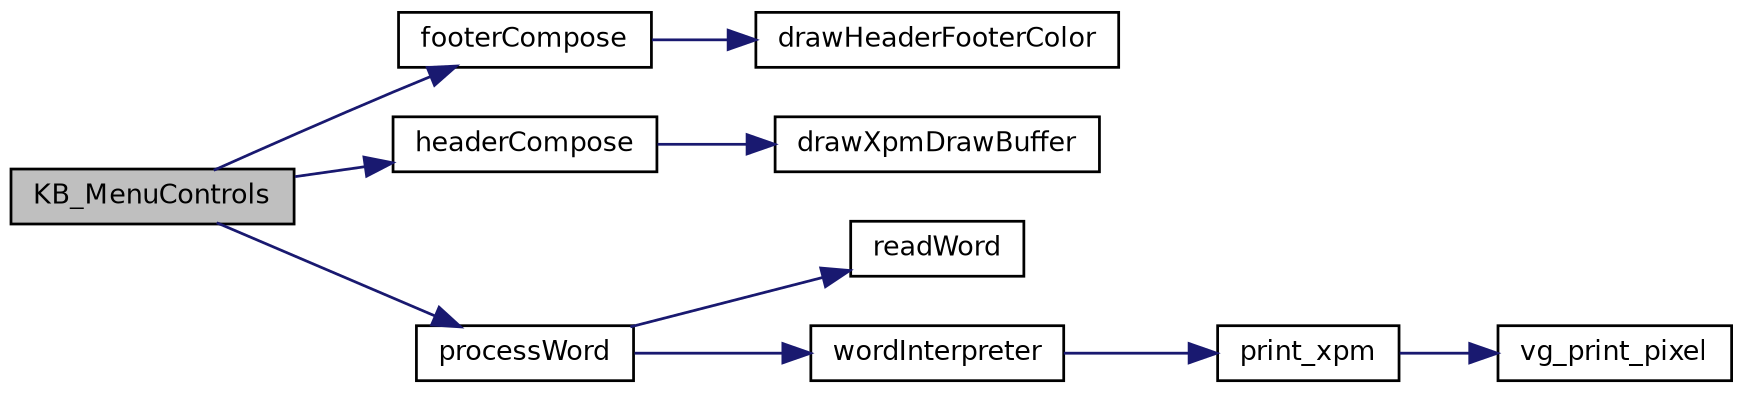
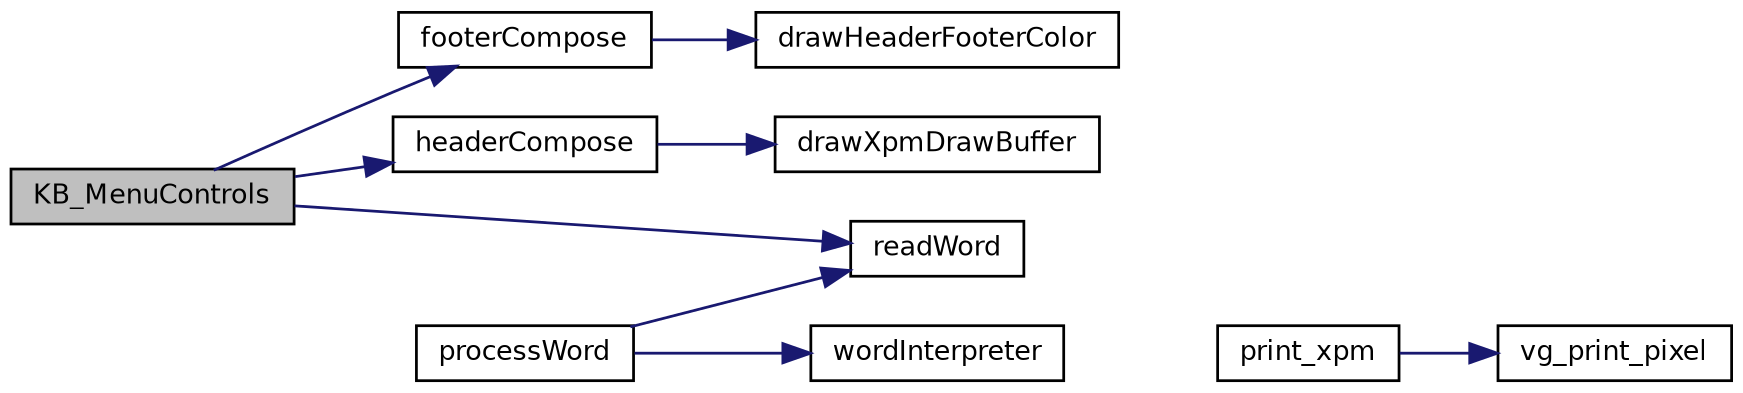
edge "KB_MenuControls" -> "processWord": now "KB_MenuControls" -> "readWord"
edge "wordInterpreter" -> "print_xpm": removed
